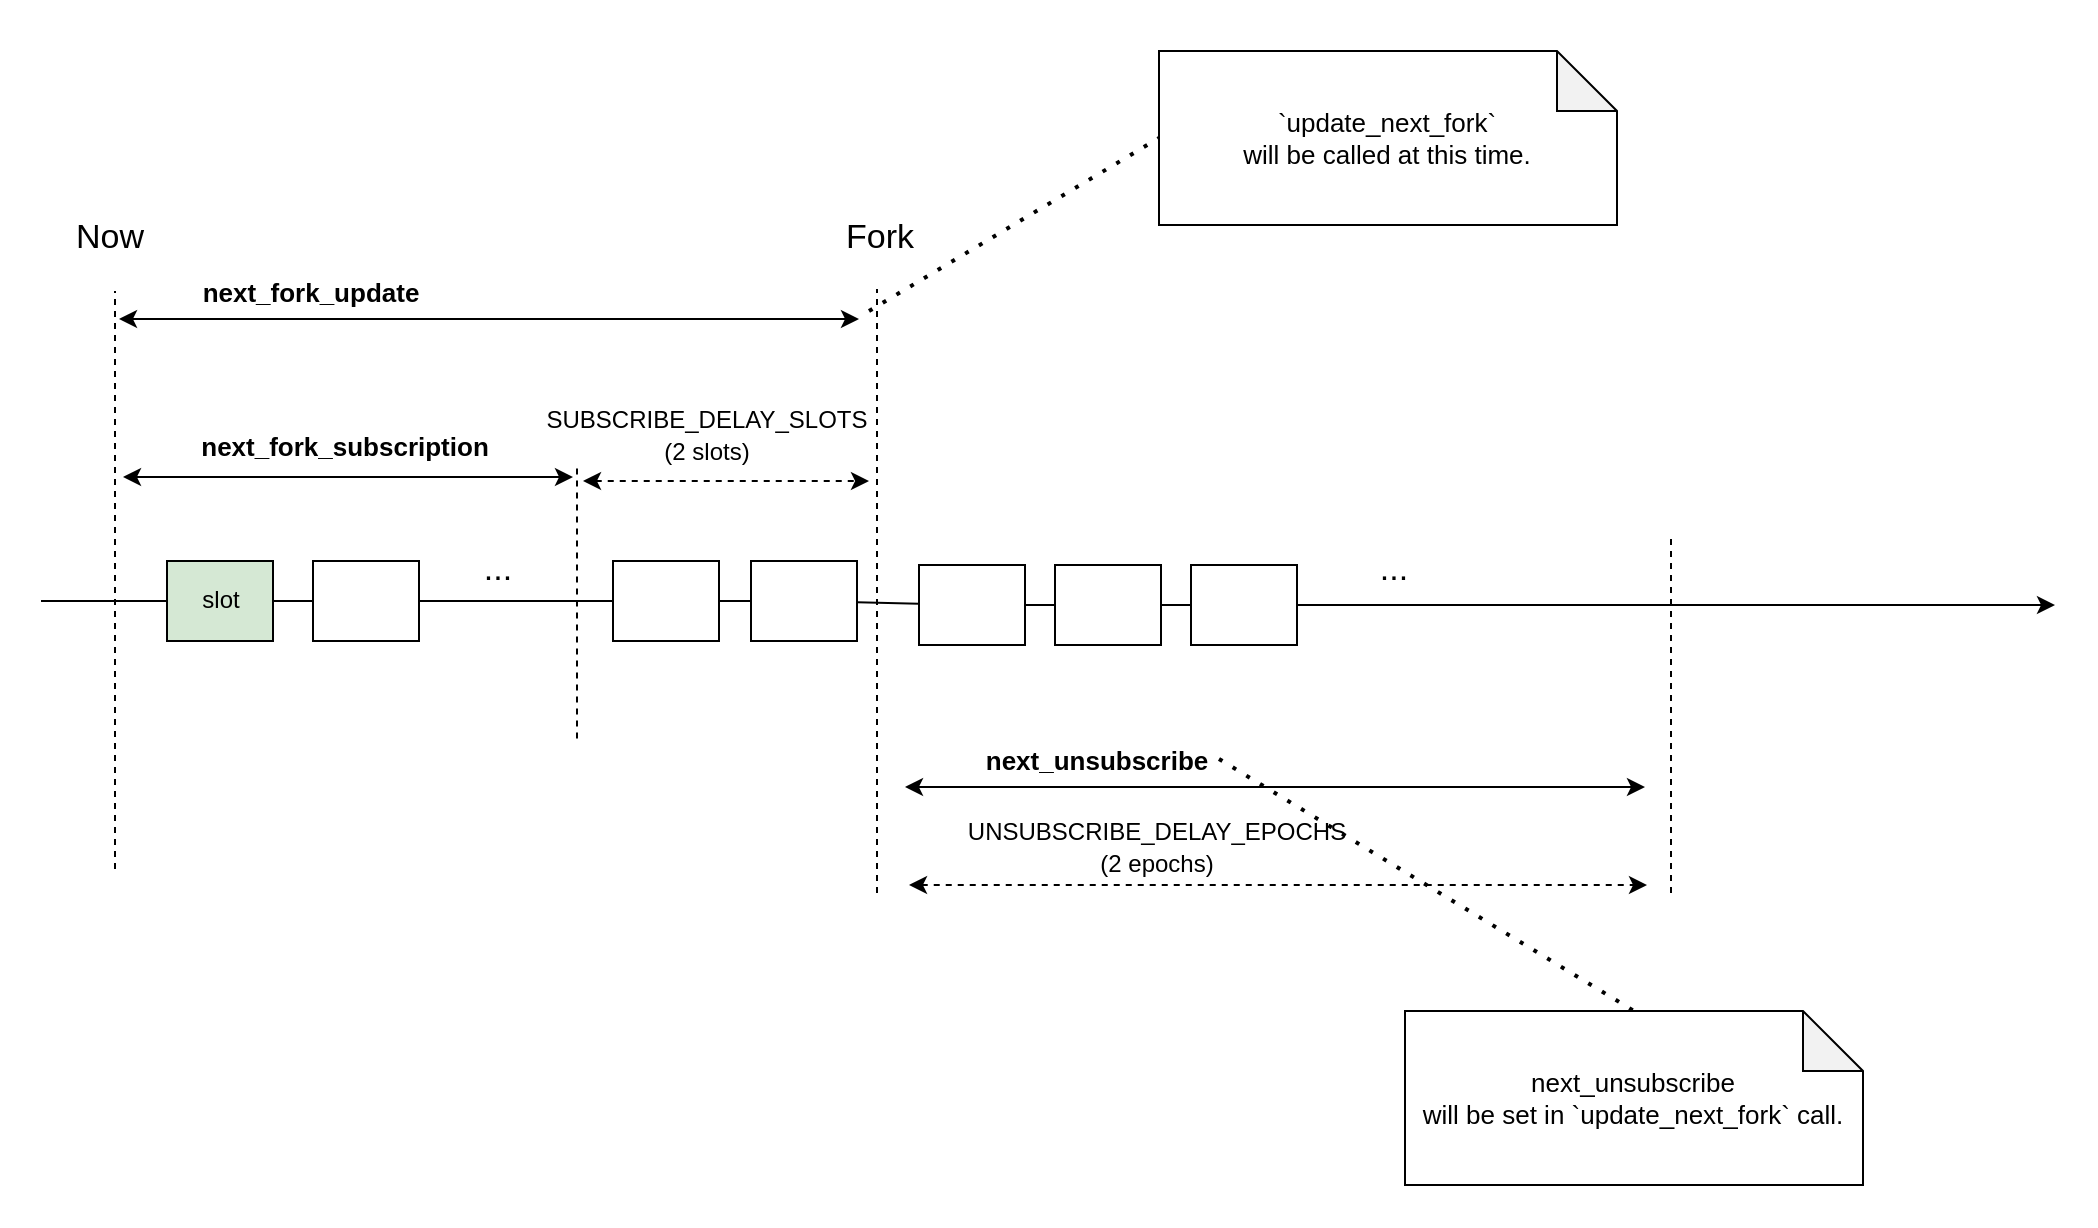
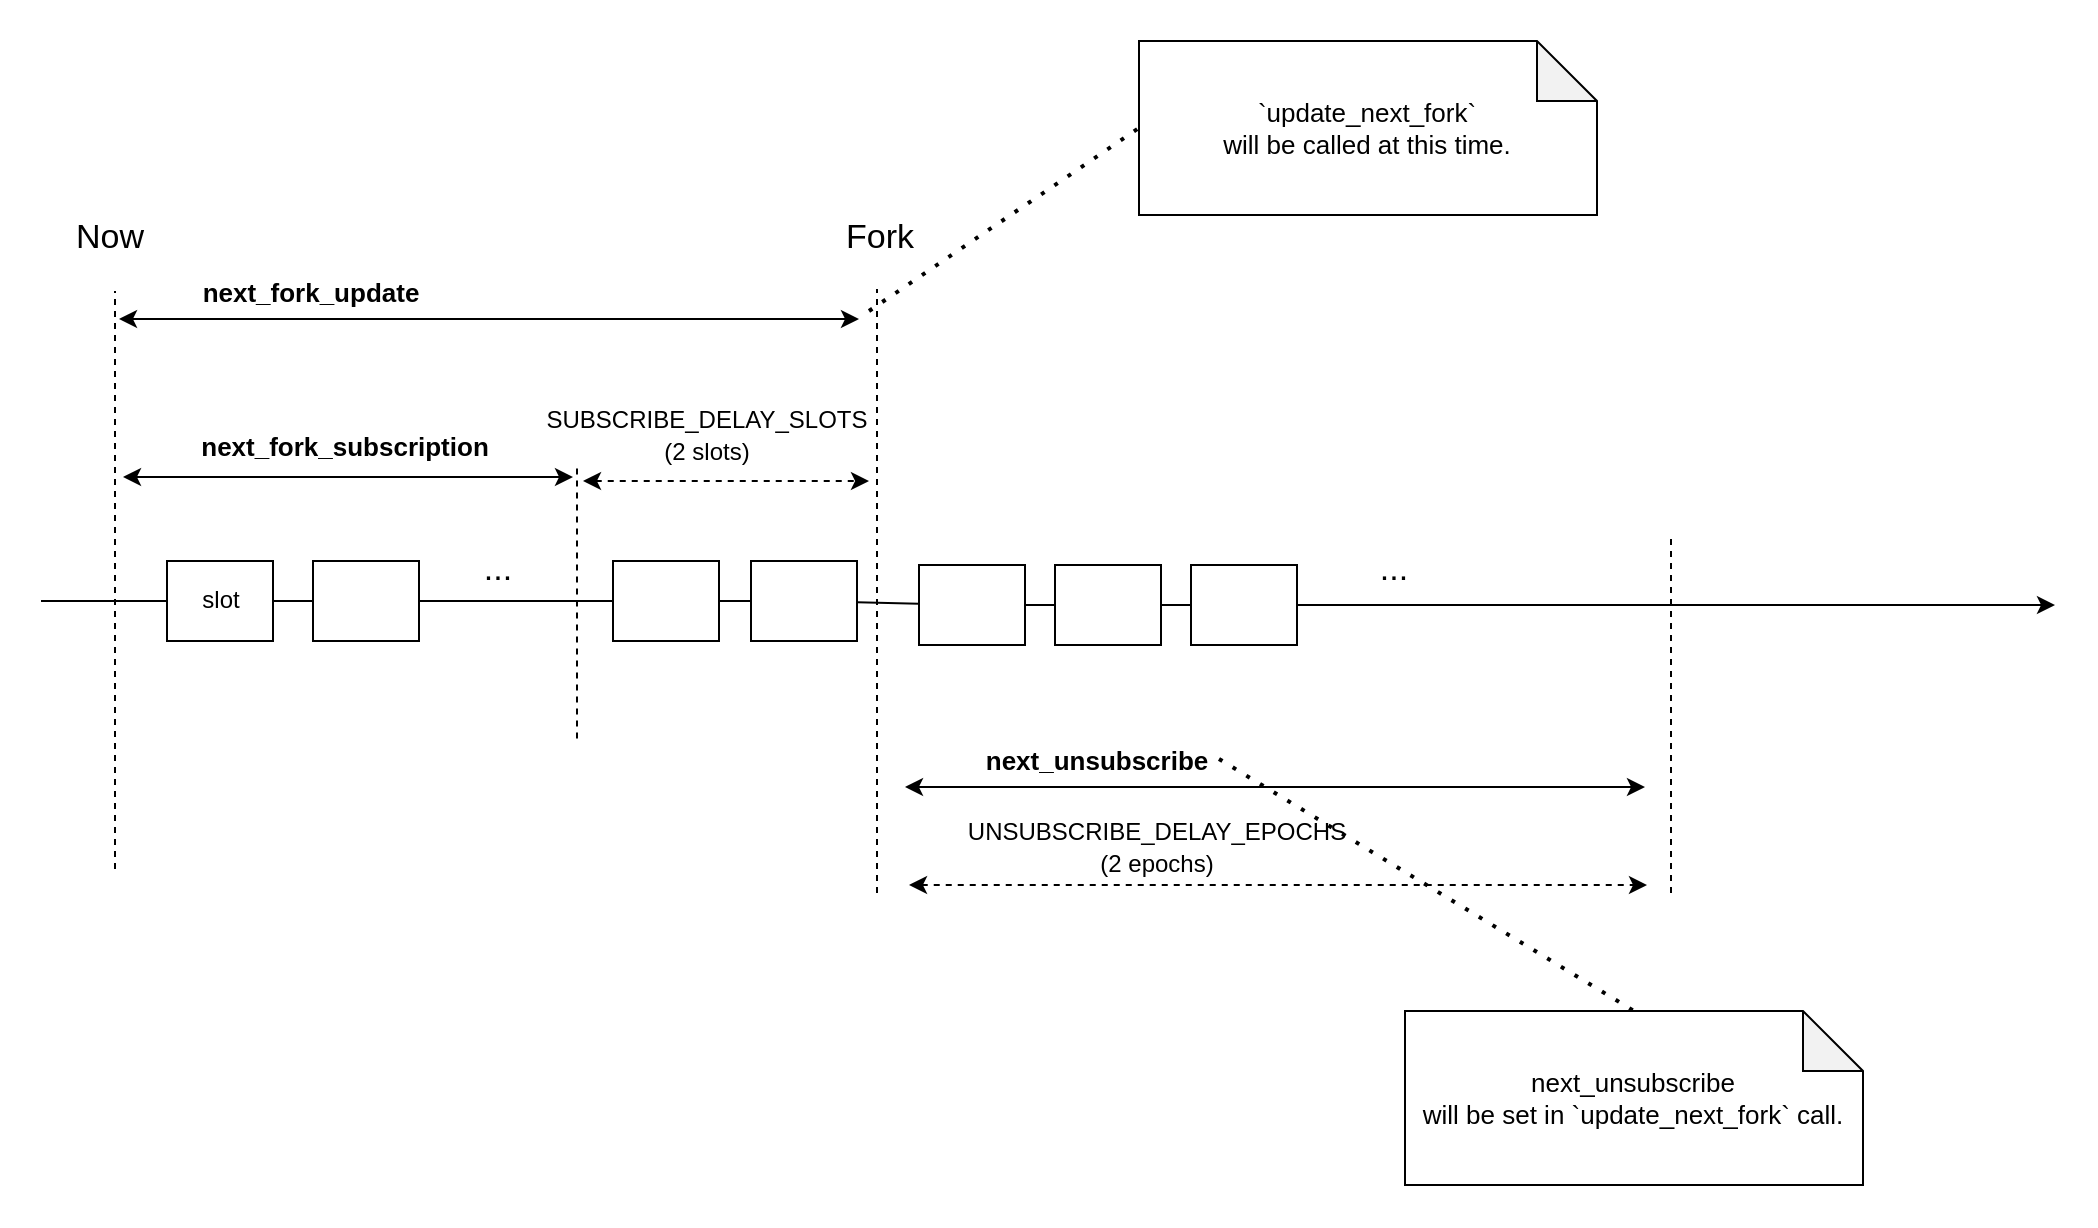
node "`update_next_fork` will be called at this time.": moved (1388, 138) -> (1368, 128)
node "slot": fillcolor #d5e8d4 -> #ffffff
